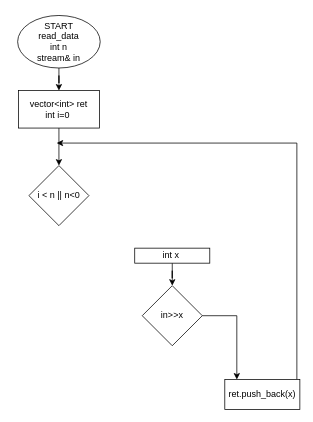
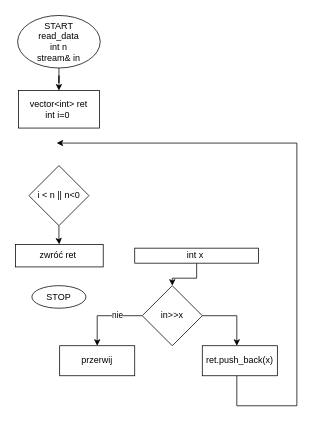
edge "vector<int> ret int i=0" -> "i < n || n<0": removed
edge "i < n || n<0" -> "zwróć ret": added
node "zwróć ret": added
node "int x": size 75x15 -> 124x15
node "STOP": added
edge "in>>x" -> "przerwij": added, label "nie"
node "przerwij": added
node "ret.push_back(x)": moved (262, 394) -> (240, 360)
